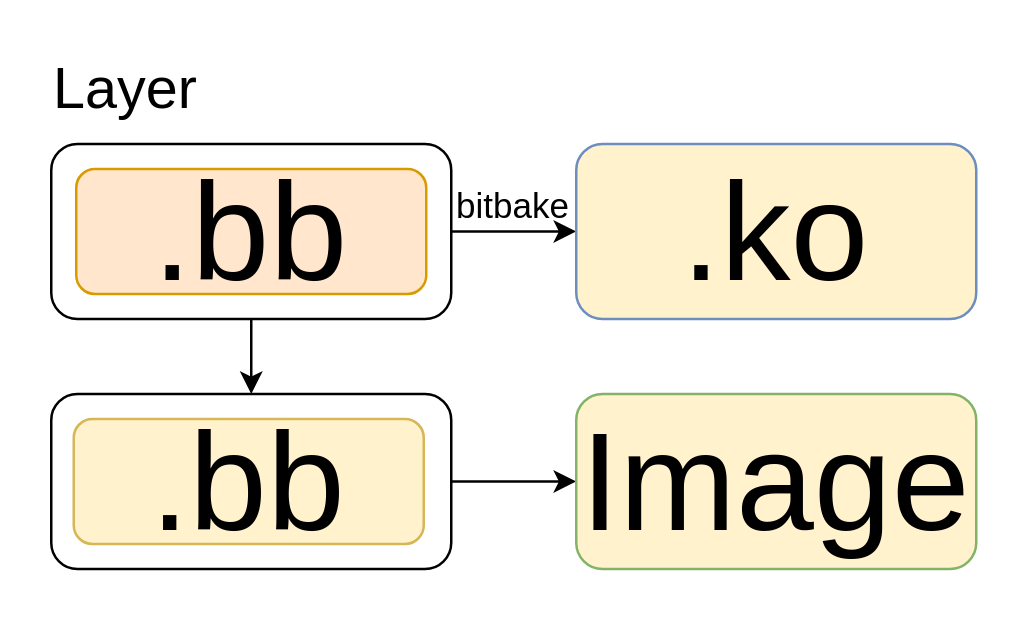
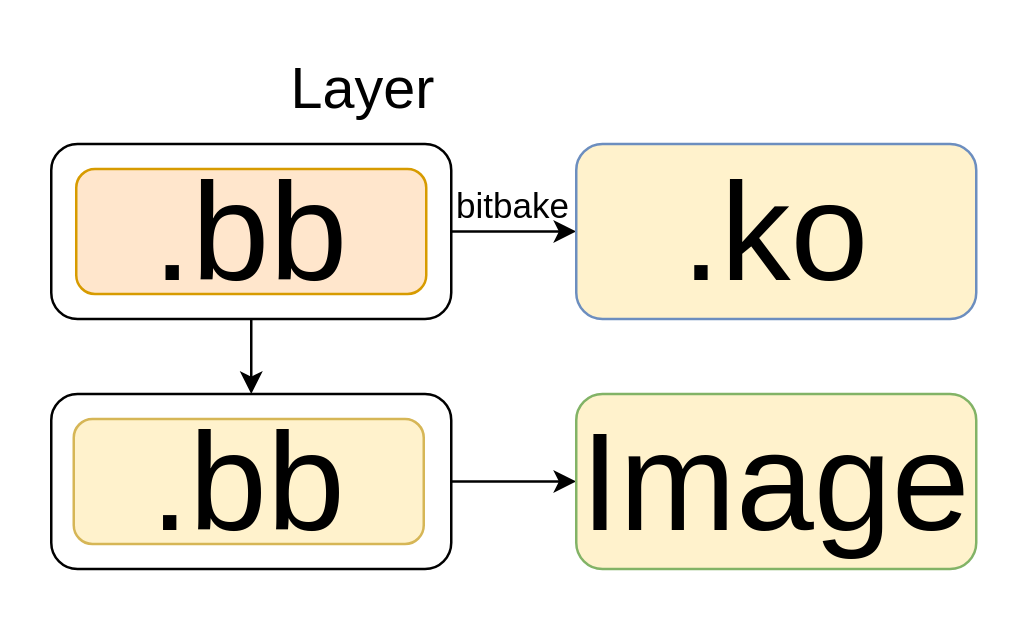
node "Layer": moved (126, 89) -> (364, 89)
